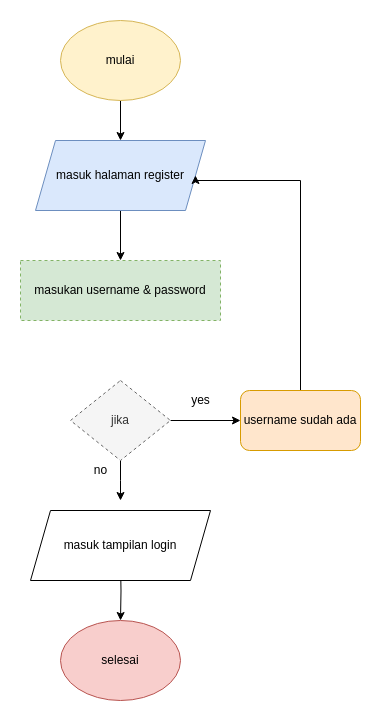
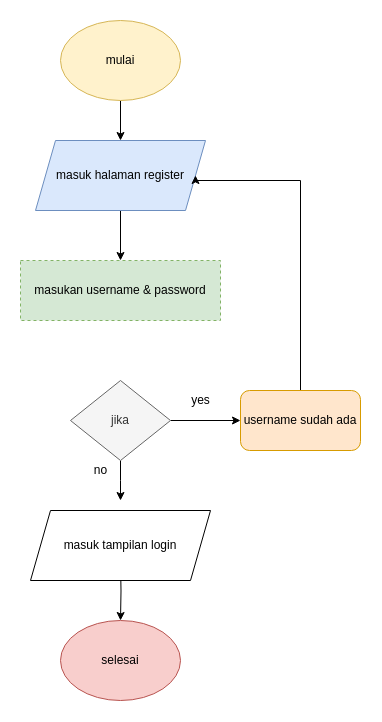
node "jika": style dashed -> solid
